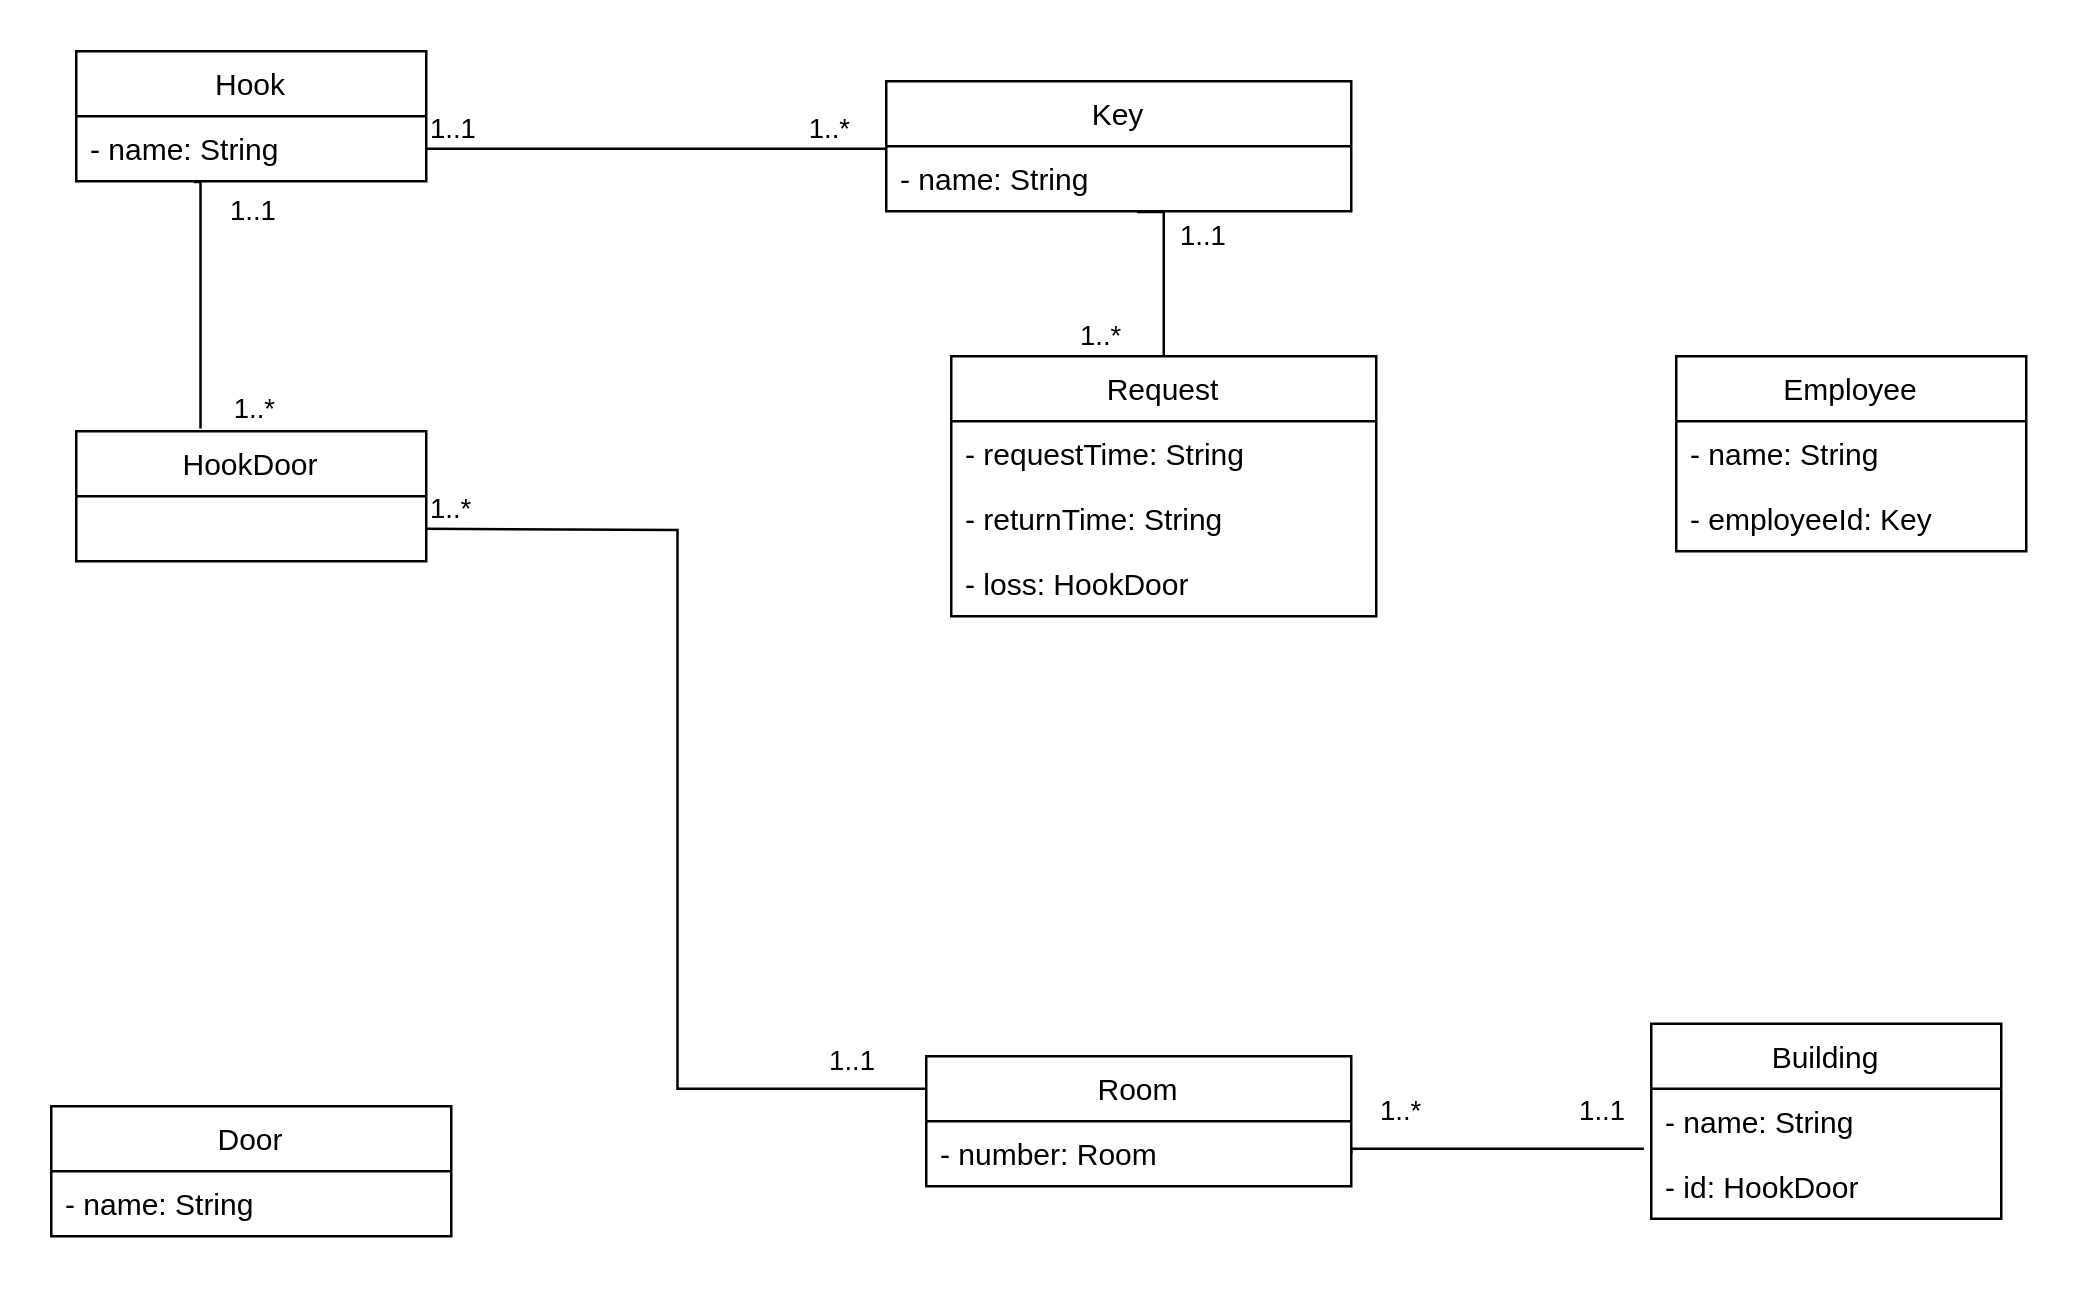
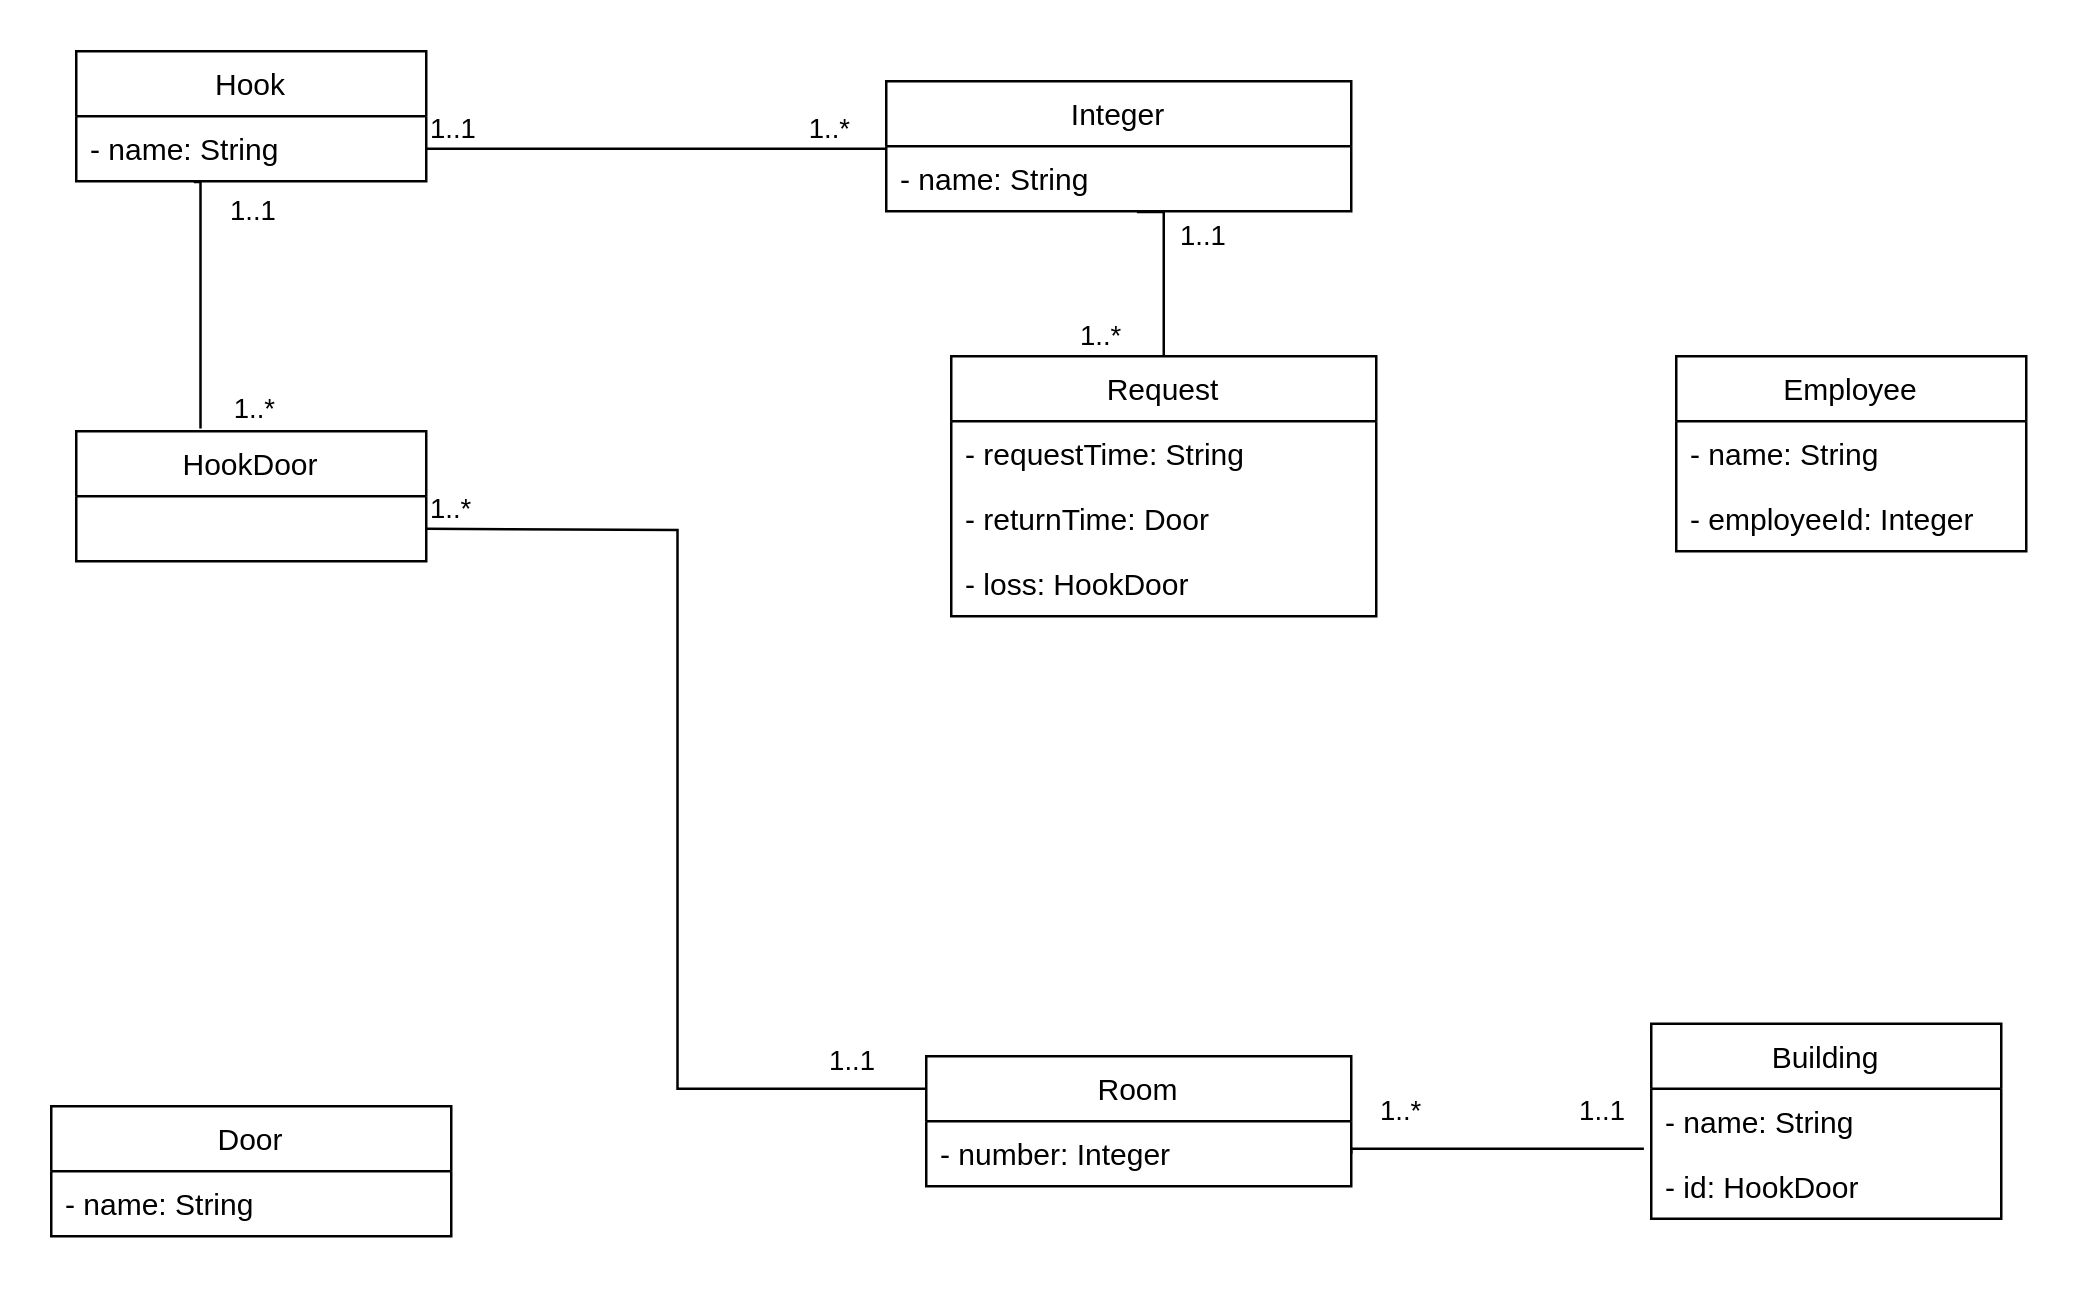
node "Key": label "Key" -> "Integer"
node "- returnTime: String": label "- returnTime: String" -> "- returnTime: Door"
node "- employeeId: Key": label "- employeeId: Key" -> "- employeeId: Integer"
node "- number: Room": label "- number: Room" -> "- number: Integer"
